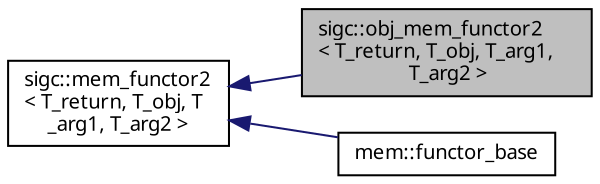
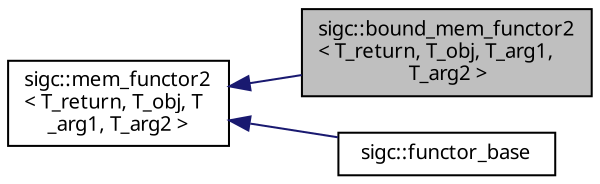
node "sigc::obj_mem_functor2 < T_return, T_obj, T_arg1, T_arg2 >": label "sigc::obj_mem_functor2 < T_return, T_obj, T_arg1, T_arg2 >" -> "sigc::bound_mem_functor2 < T_return, T_obj, T_arg1, T_arg2 >"
node "mem::functor_base": label "mem::functor_base" -> "sigc::functor_base"
